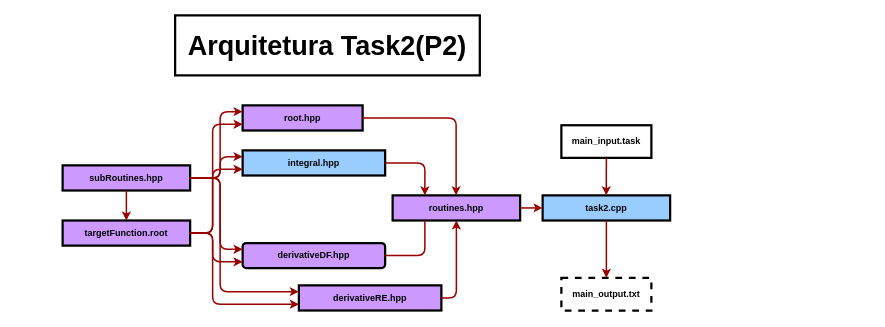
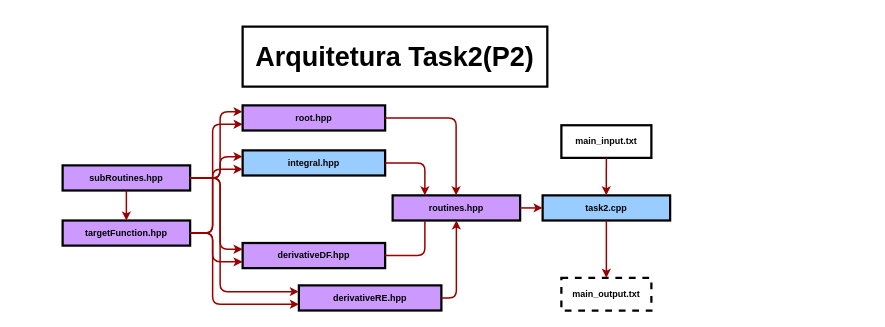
node "Arquitetura Task2(P2)": moved (327, 45) -> (395, 57)
node "root.hpp": size 120x25 -> 143x25
node "main_input.task": label "main_input.task" -> "main_input.txt"
node "targetFunction.root": label "targetFunction.root" -> "targetFunction.hpp"
node "derivativeDF.hpp": shape rounded rectangle -> rectangle
